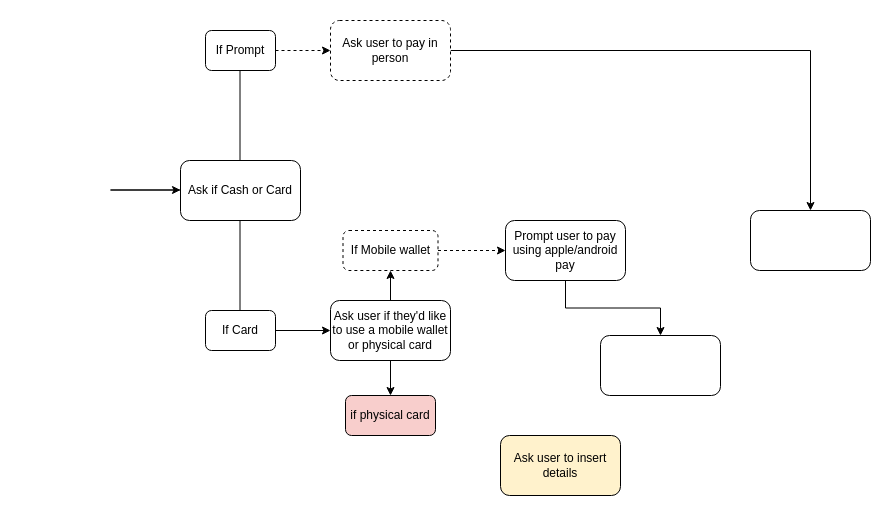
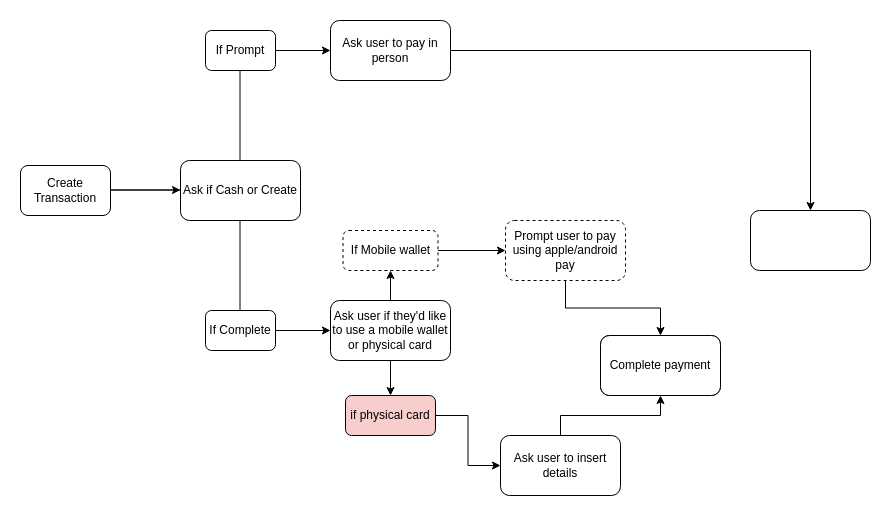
edge "If Prompt" -> "Ask user to pay in person": style dashed -> solid
node "Ask user to pay in person": style dashed -> solid
node "Create Transaction": added
node "Ask if Cash or Card": label "Ask if Cash or Card" -> "Ask if Cash or Create"
edge "If Mobile wallet" -> "Prompt user to pay using apple/android pay": style dashed -> solid
node "Prompt user to pay using apple/android pay": style solid -> dashed
node "If Card": label "If Card" -> "If Complete"
node "Complete payment": added
edge "Ask user to insert details" -> "Complete payment": added
edge "if physical card" -> "Ask user to insert details": added
node "Ask user to insert details": fillcolor #fff2cc -> #ffffff
